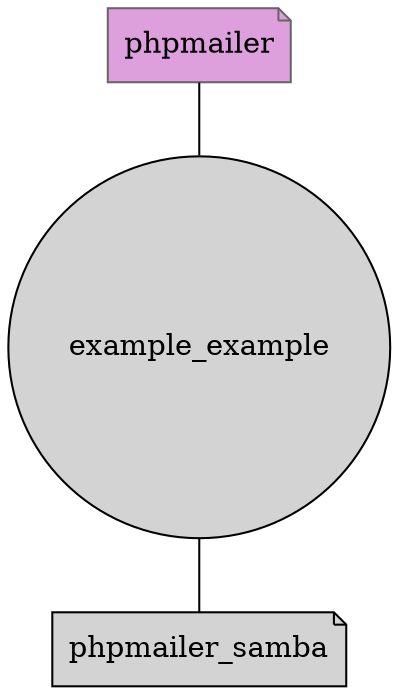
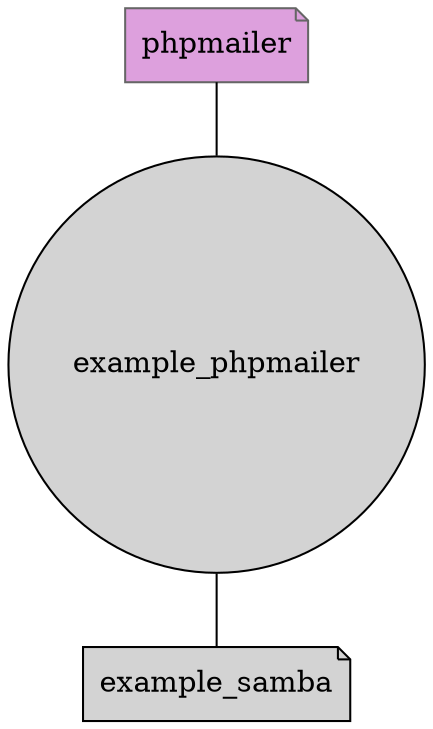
node "example_example": label "example_example" -> "example_phpmailer"
node "phpmailer_samba": label "phpmailer_samba" -> "example_samba"
